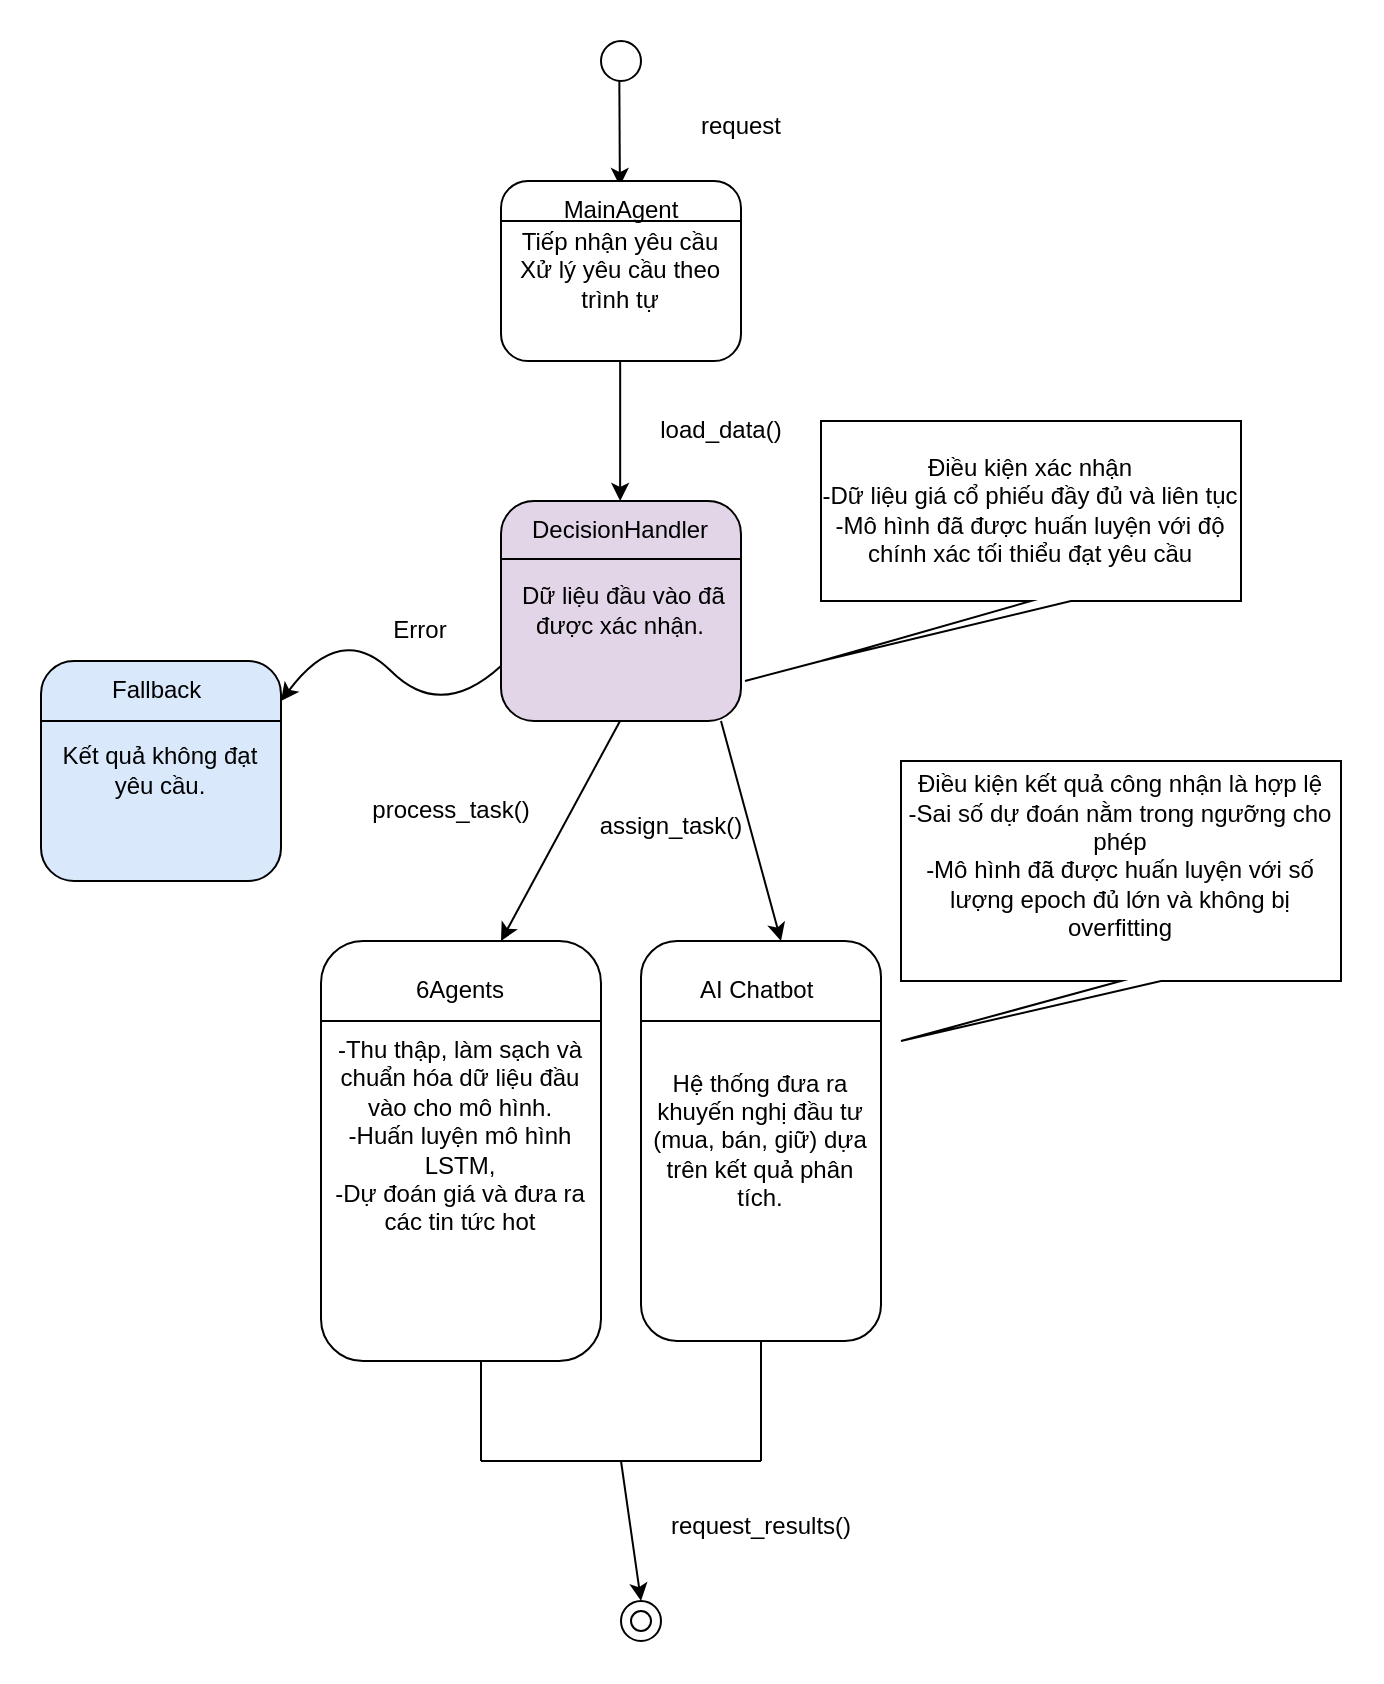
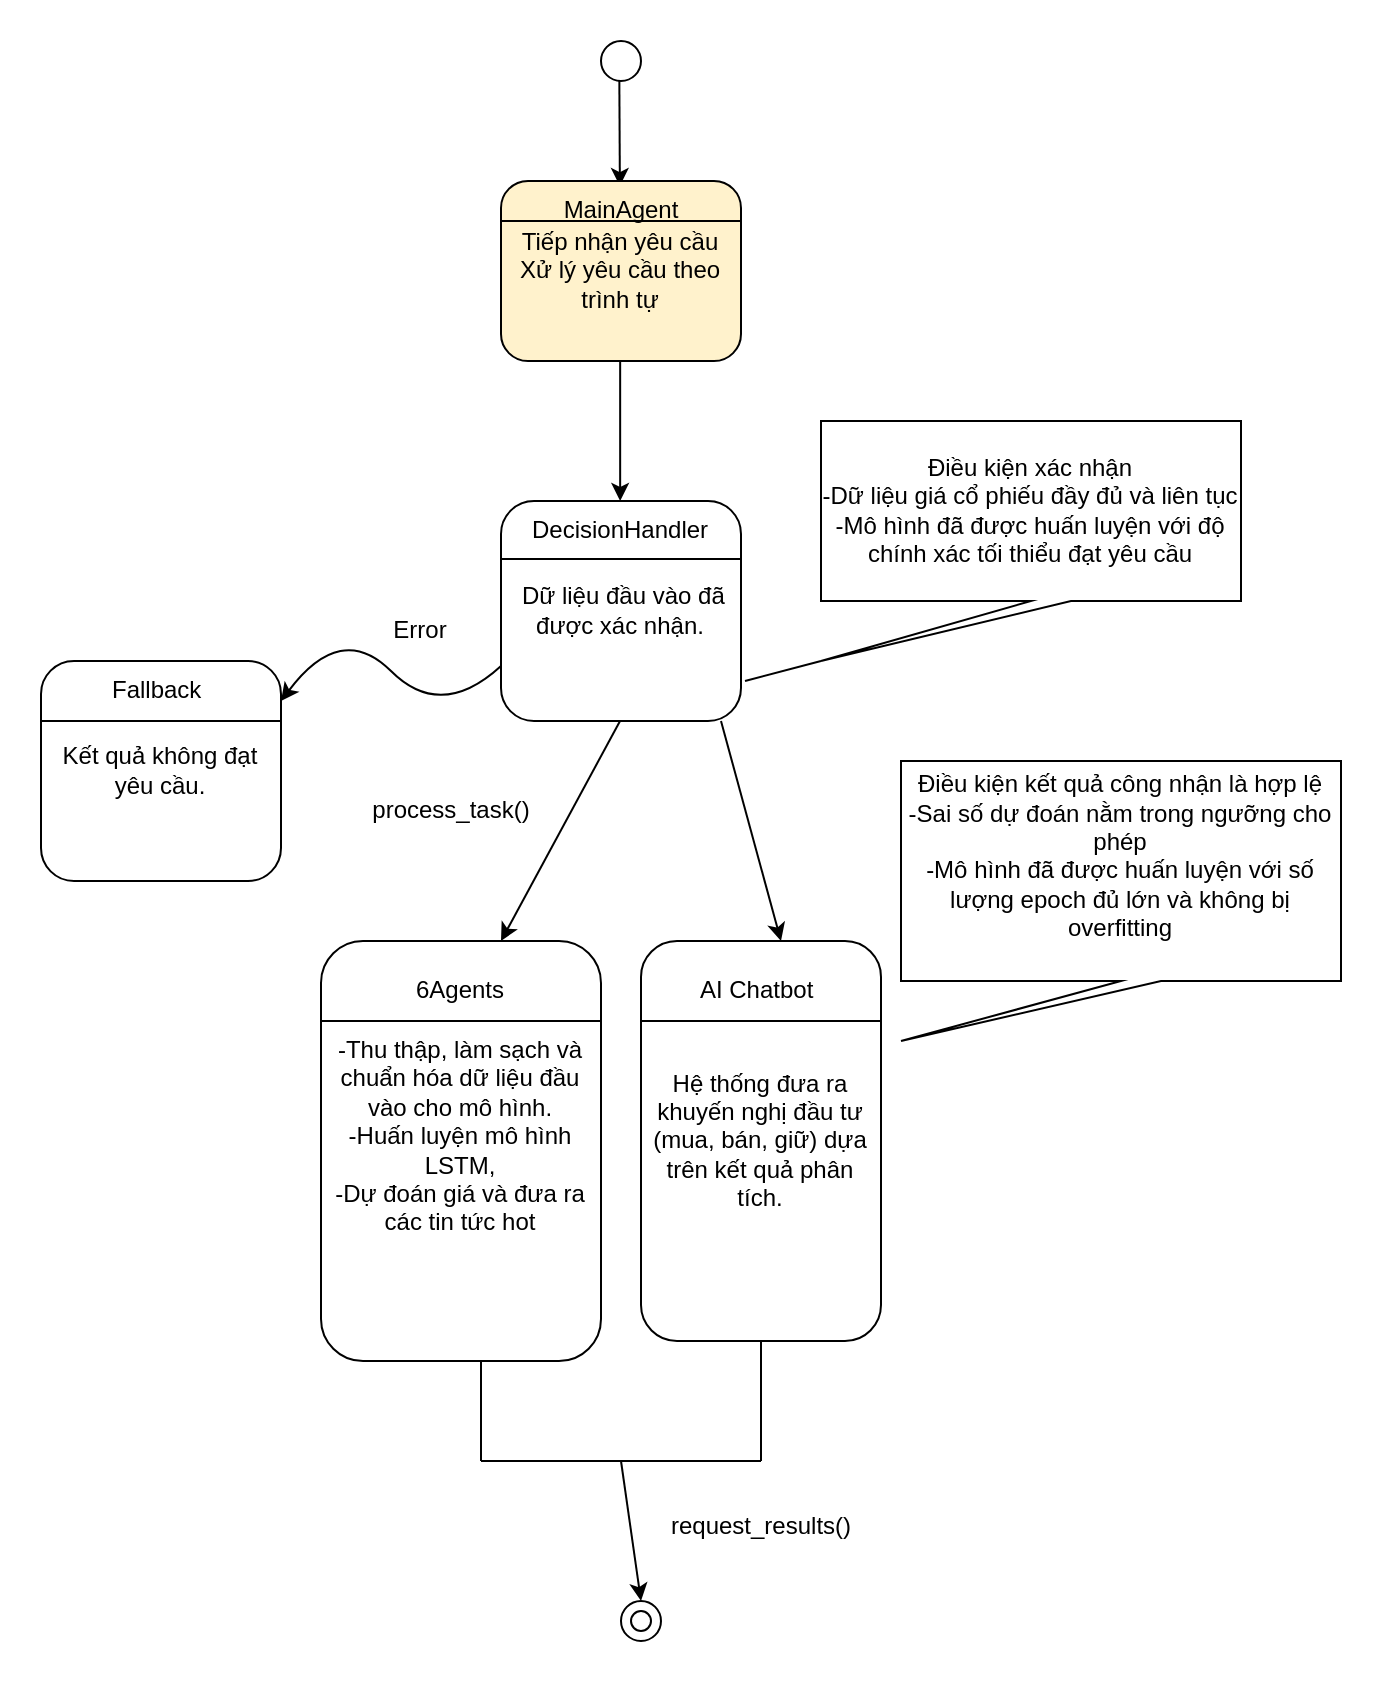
node "request": removed
node "Tiếp nhận yêu cầu Xử lý yêu cầu theo trình tự": fillcolor #ffffff -> #fff2cc
node "load_data()": removed
node "Dữ liệu đầu vào đã được xác nhận.": fillcolor #e1d5e7 -> #ffffff
node "Kết quả không đạt yêu cầu.": fillcolor #dae8fc -> #ffffff
node "assign_task()": removed
